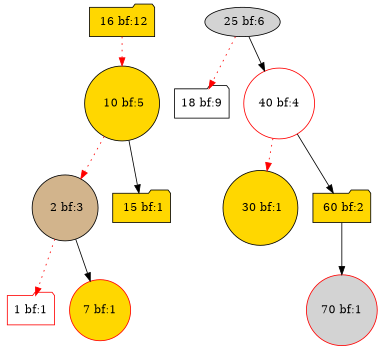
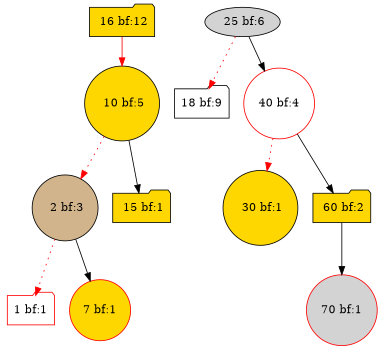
edge "16 bf:12" -> "10 bf:5": style dotted -> solid
